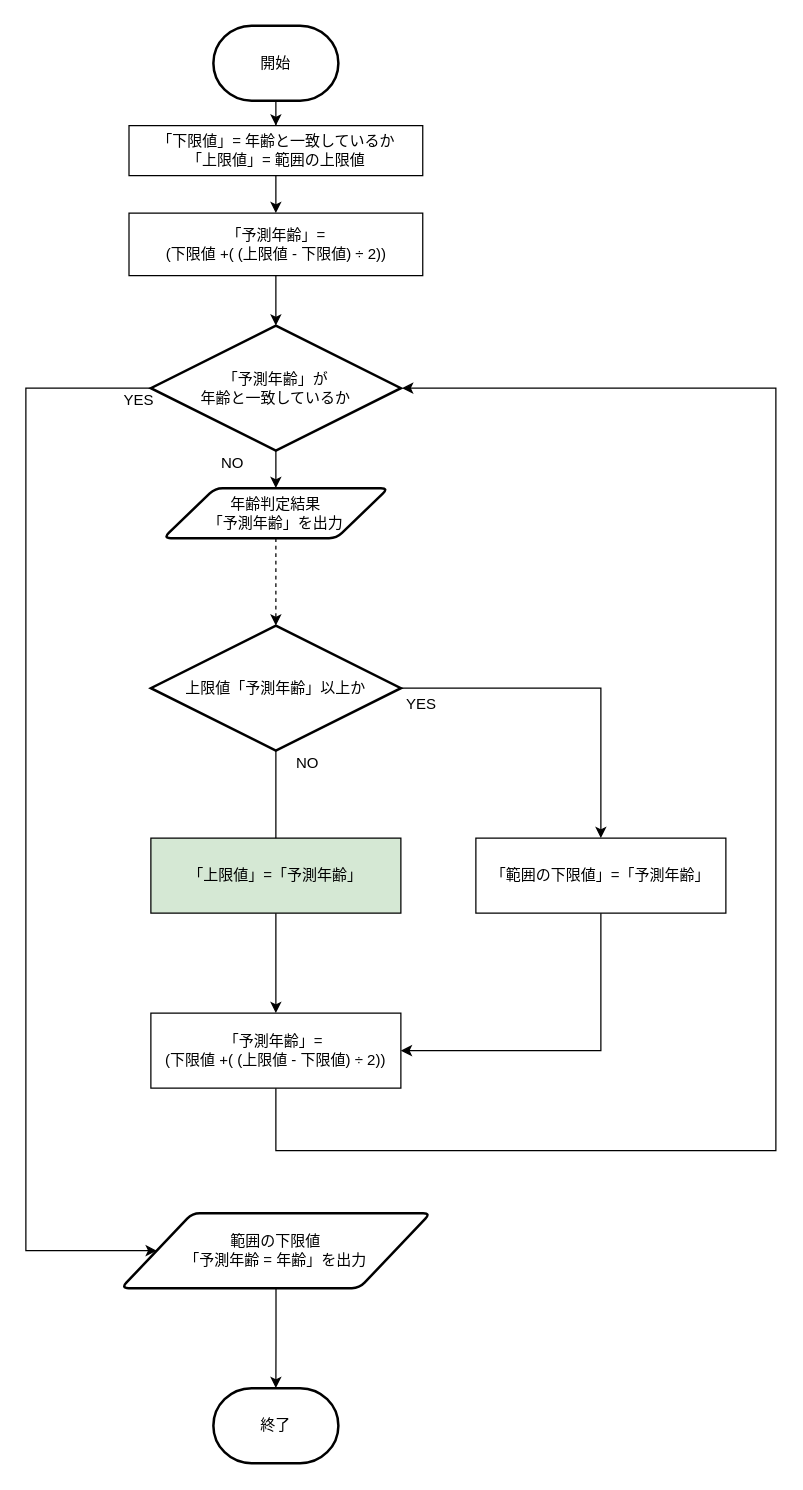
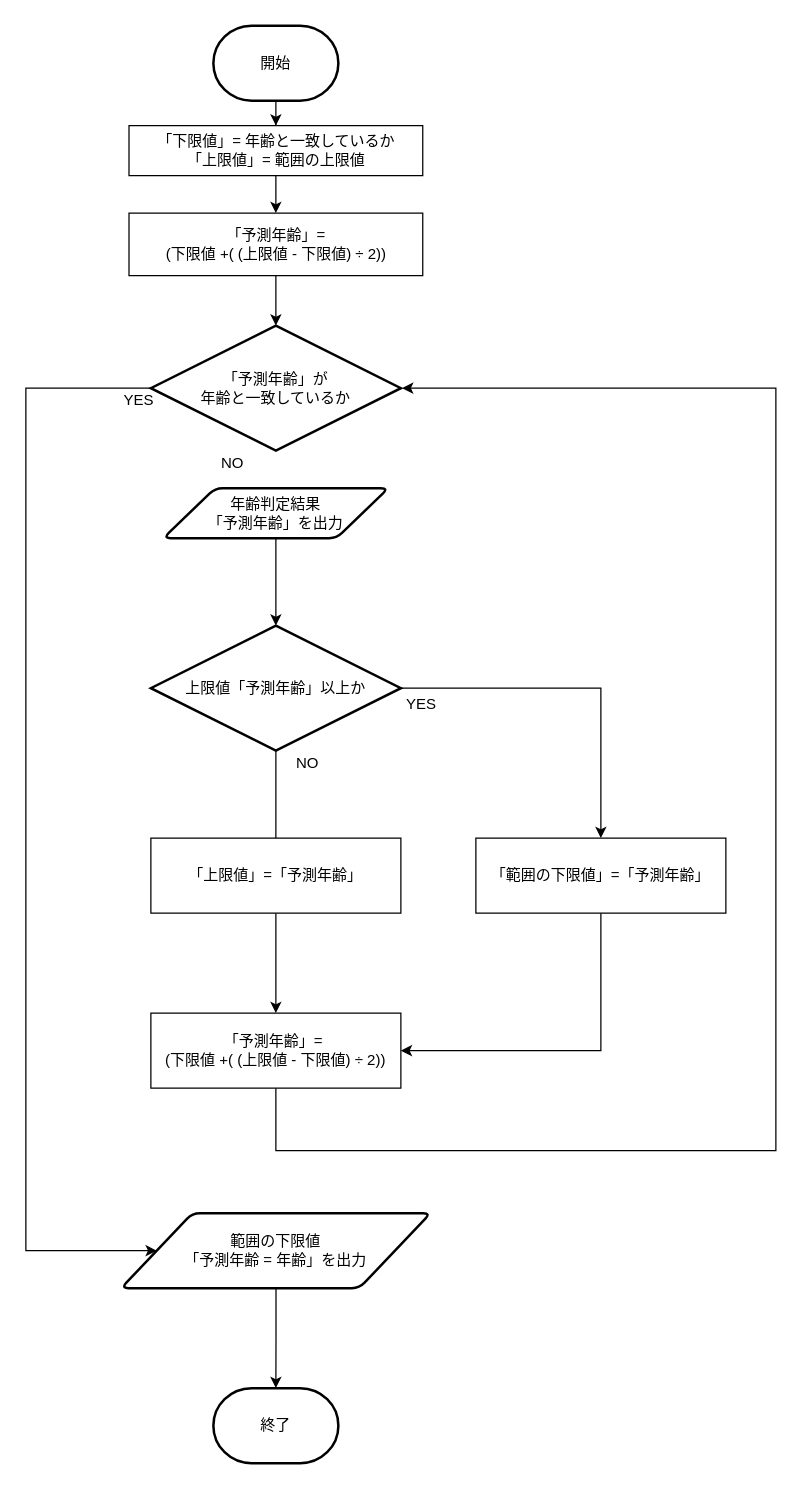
edge "「予測年齢」が 年齢と一致しているか" -> "年齢判定結果 「予測年齢」を出力": removed
edge "年齢判定結果 「予測年齢」を出力" -> "上限値「予測年齢」以上か": style dashed -> solid
node "「上限値」=「予測年齢」": fillcolor #d5e8d4 -> #ffffff
